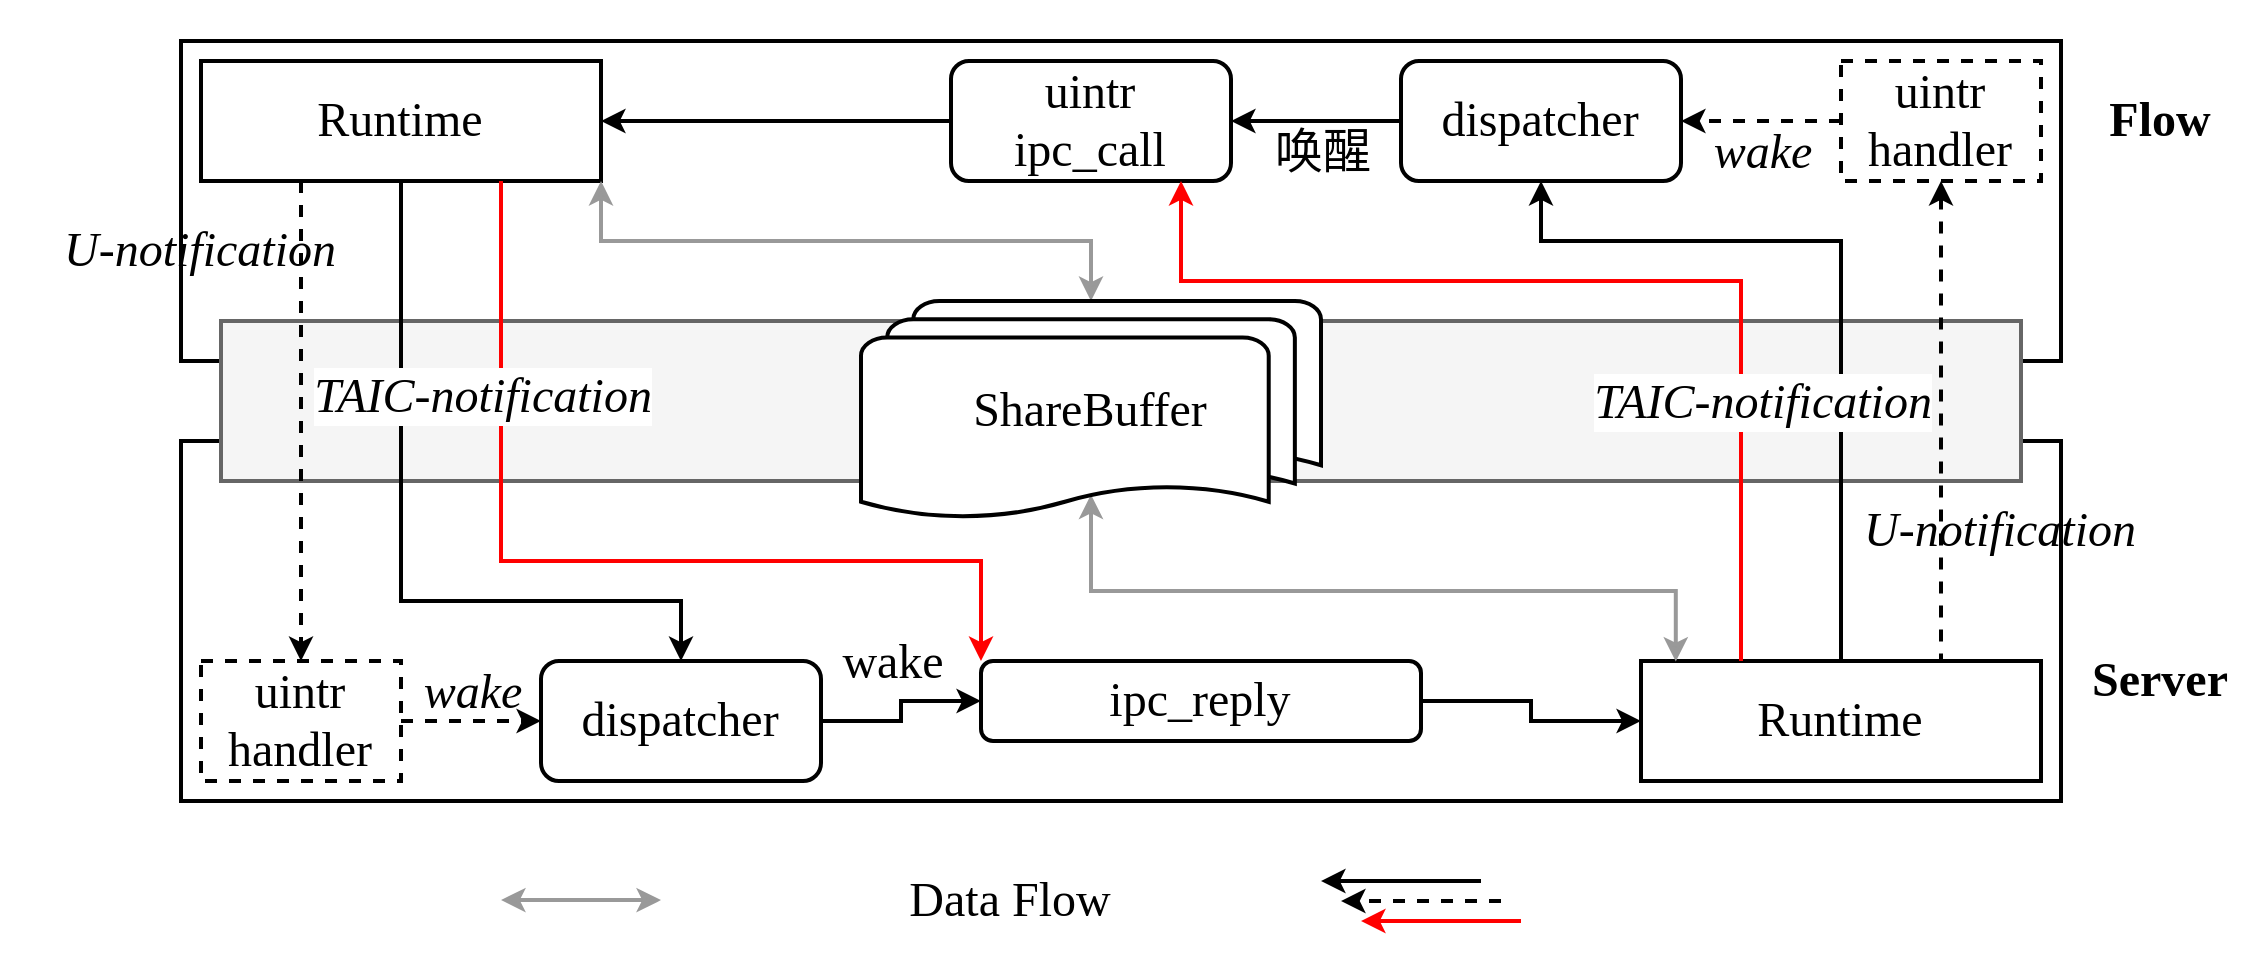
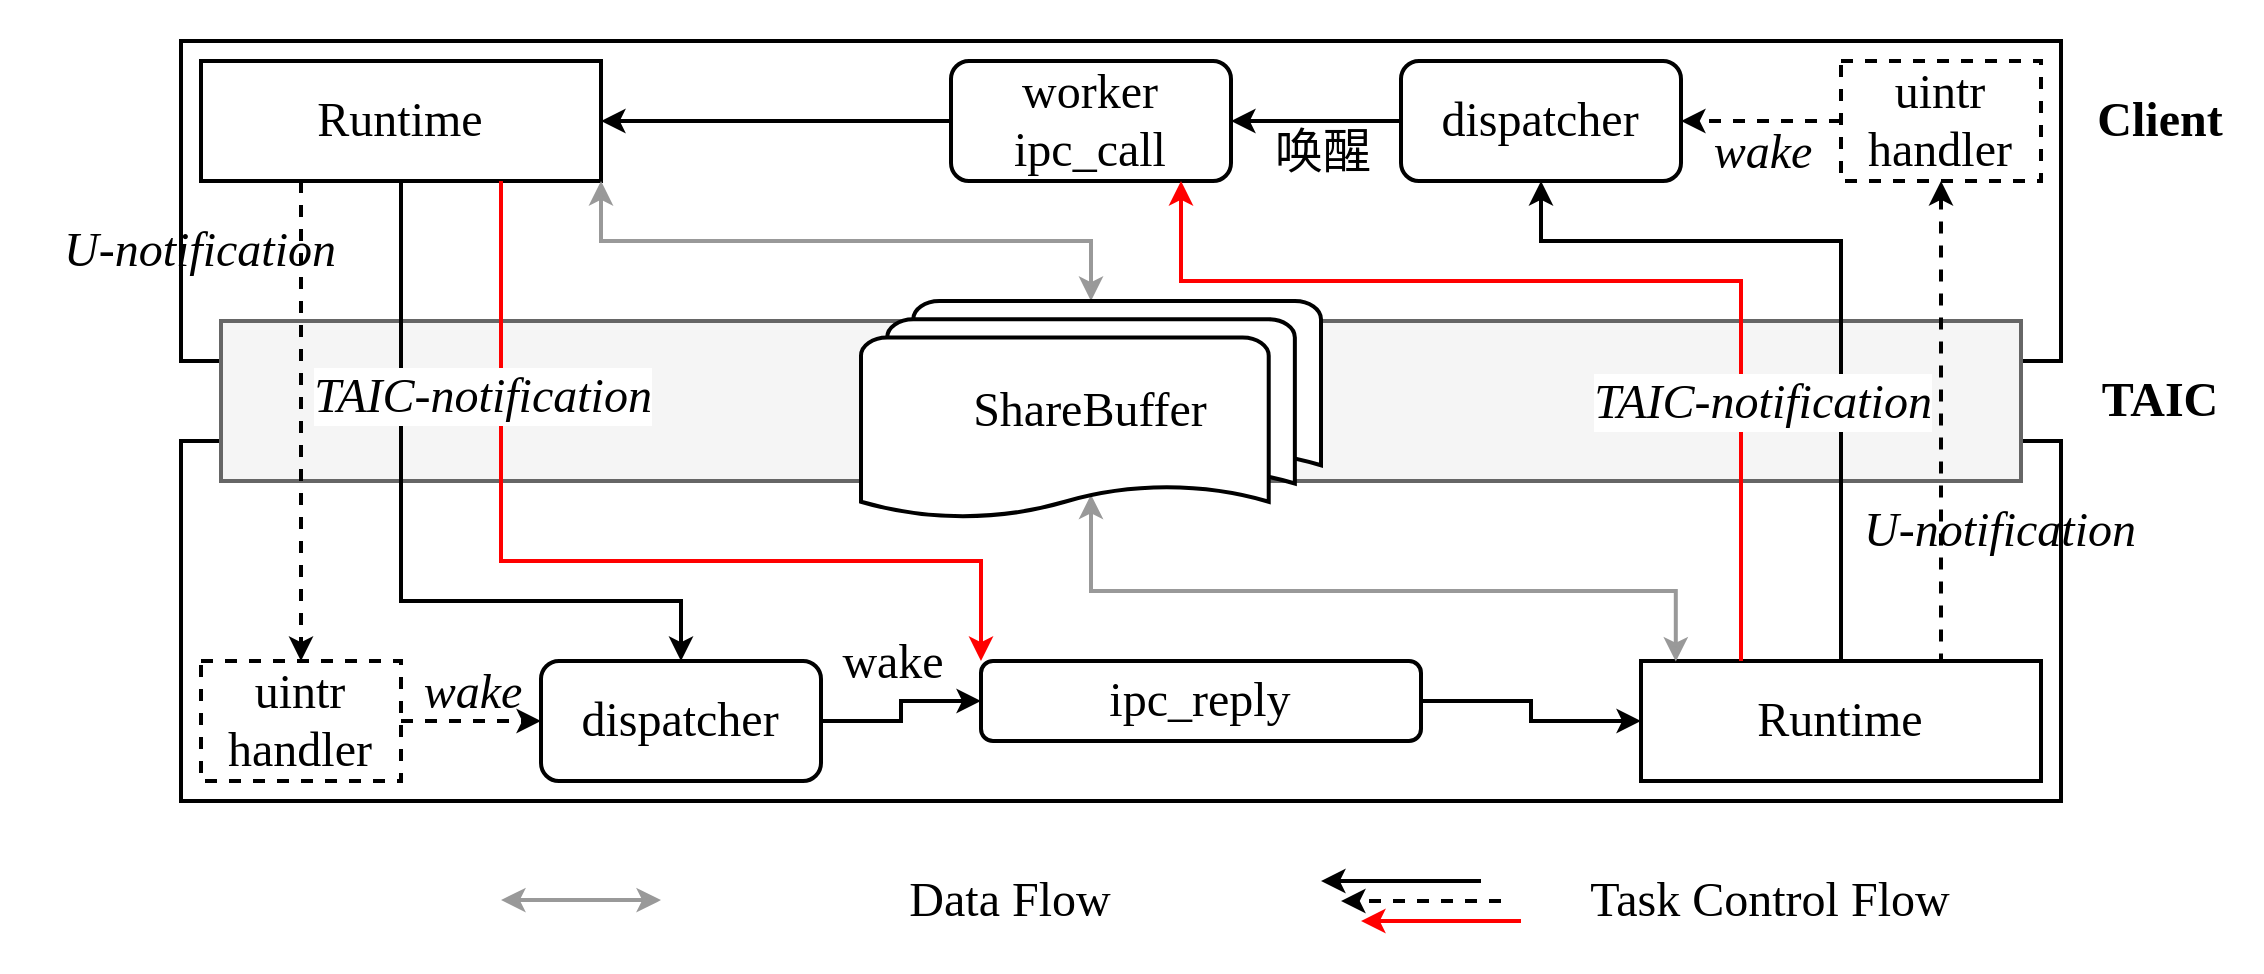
node "uintr ipc_call": label "uintr ipc_call" -> "worker ipc_call"
node "Flow": label "Flow" -> "Client"
node "TAIC": added
node "Server": removed
node "Task Control Flow": added
